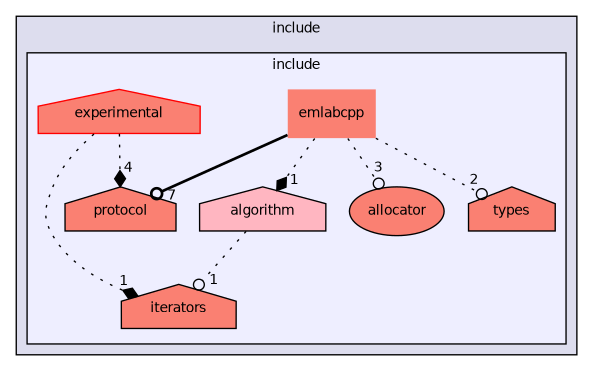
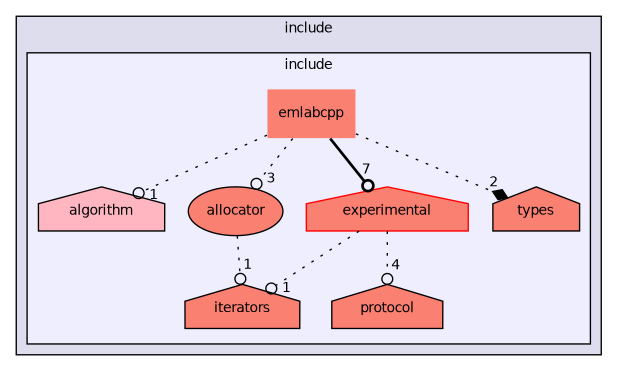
edge "experimental" -> "protocol": arrowhead diamond -> odot
edge "emlabcpp" -> "algorithm": arrowhead diamond -> odot
edge "emlabcpp" -> "protocol": now "emlabcpp" -> "experimental"
edge "emlabcpp" -> "types": arrowhead odot -> diamond
edge "experimental" -> "iterators": arrowhead diamond -> odot
edge "algorithm" -> "iterators": now "allocator" -> "iterators"
